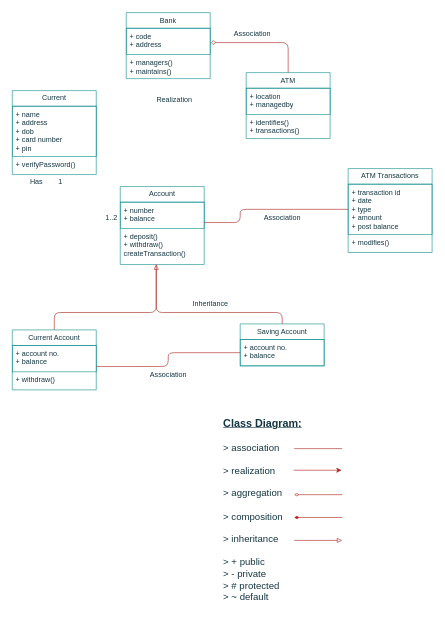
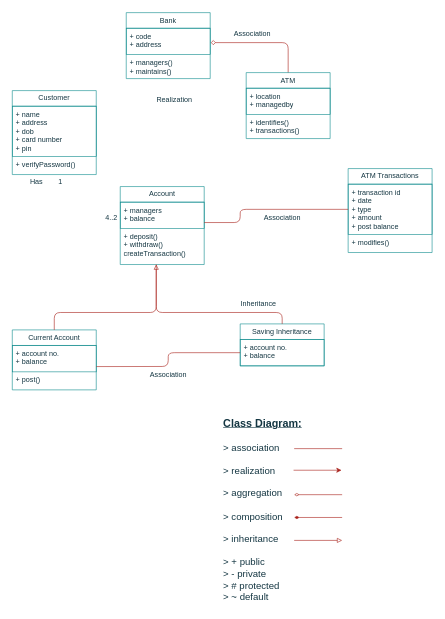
node "Current": label "Current" -> "Customer"
node "+ number + balance": label "+ number + balance" -> "+ managers + balance"
node "1..2": label "1..2" -> "4..2"
node "Inheritance": moved (210, 303) -> (258, 303)
node "Saving Account": label "Saving Account" -> "Saving Inheritance"
node "+ withdraw()": label "+ withdraw()" -> "+ post()"
